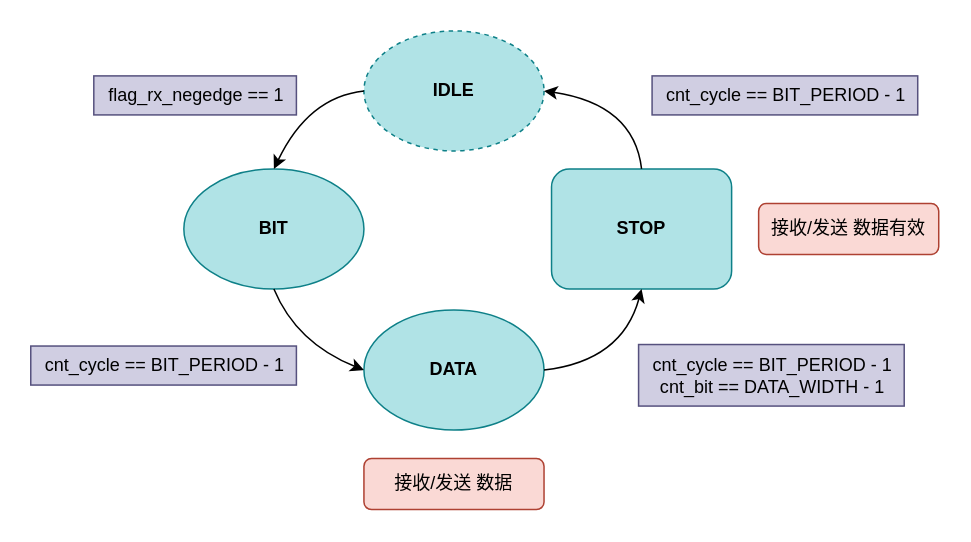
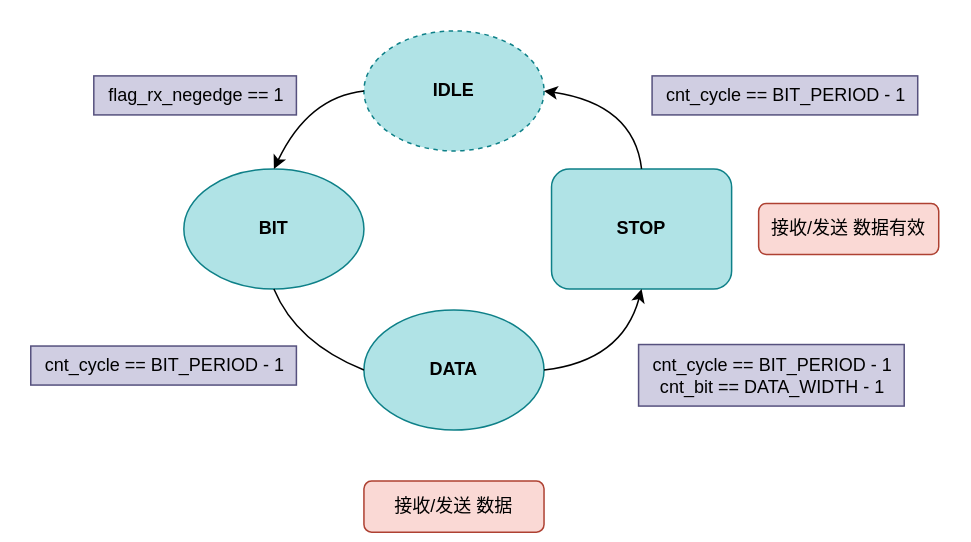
edge "BIT" -> "DATA": arrowhead classic -> none
node "接收/发送 数据": moved (454, 484) -> (454, 506)
